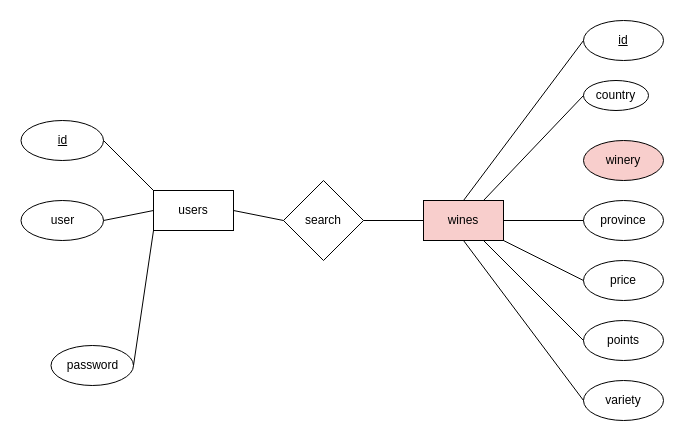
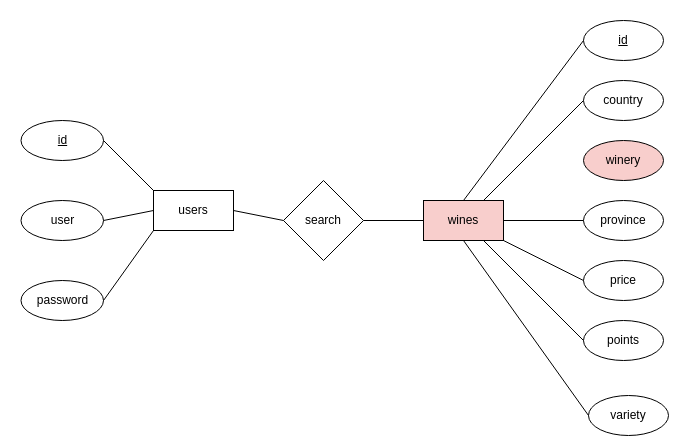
node "country": size 65x30 -> 80x40
node "password": moved (92, 366) -> (62, 301)
node "variety": moved (624, 401) -> (629, 416)
